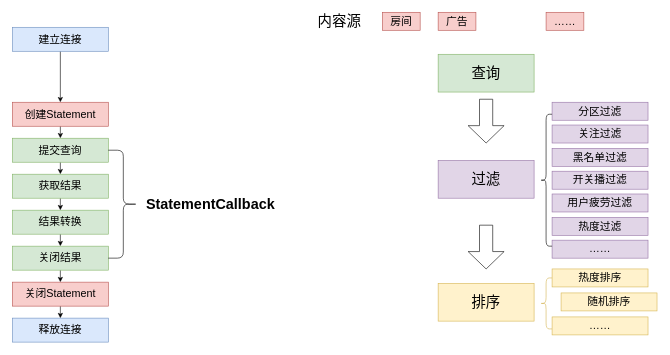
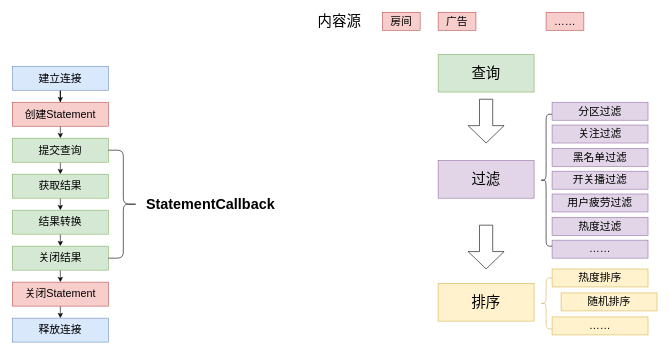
node "建立连接": moved (60, 39) -> (60, 78)
